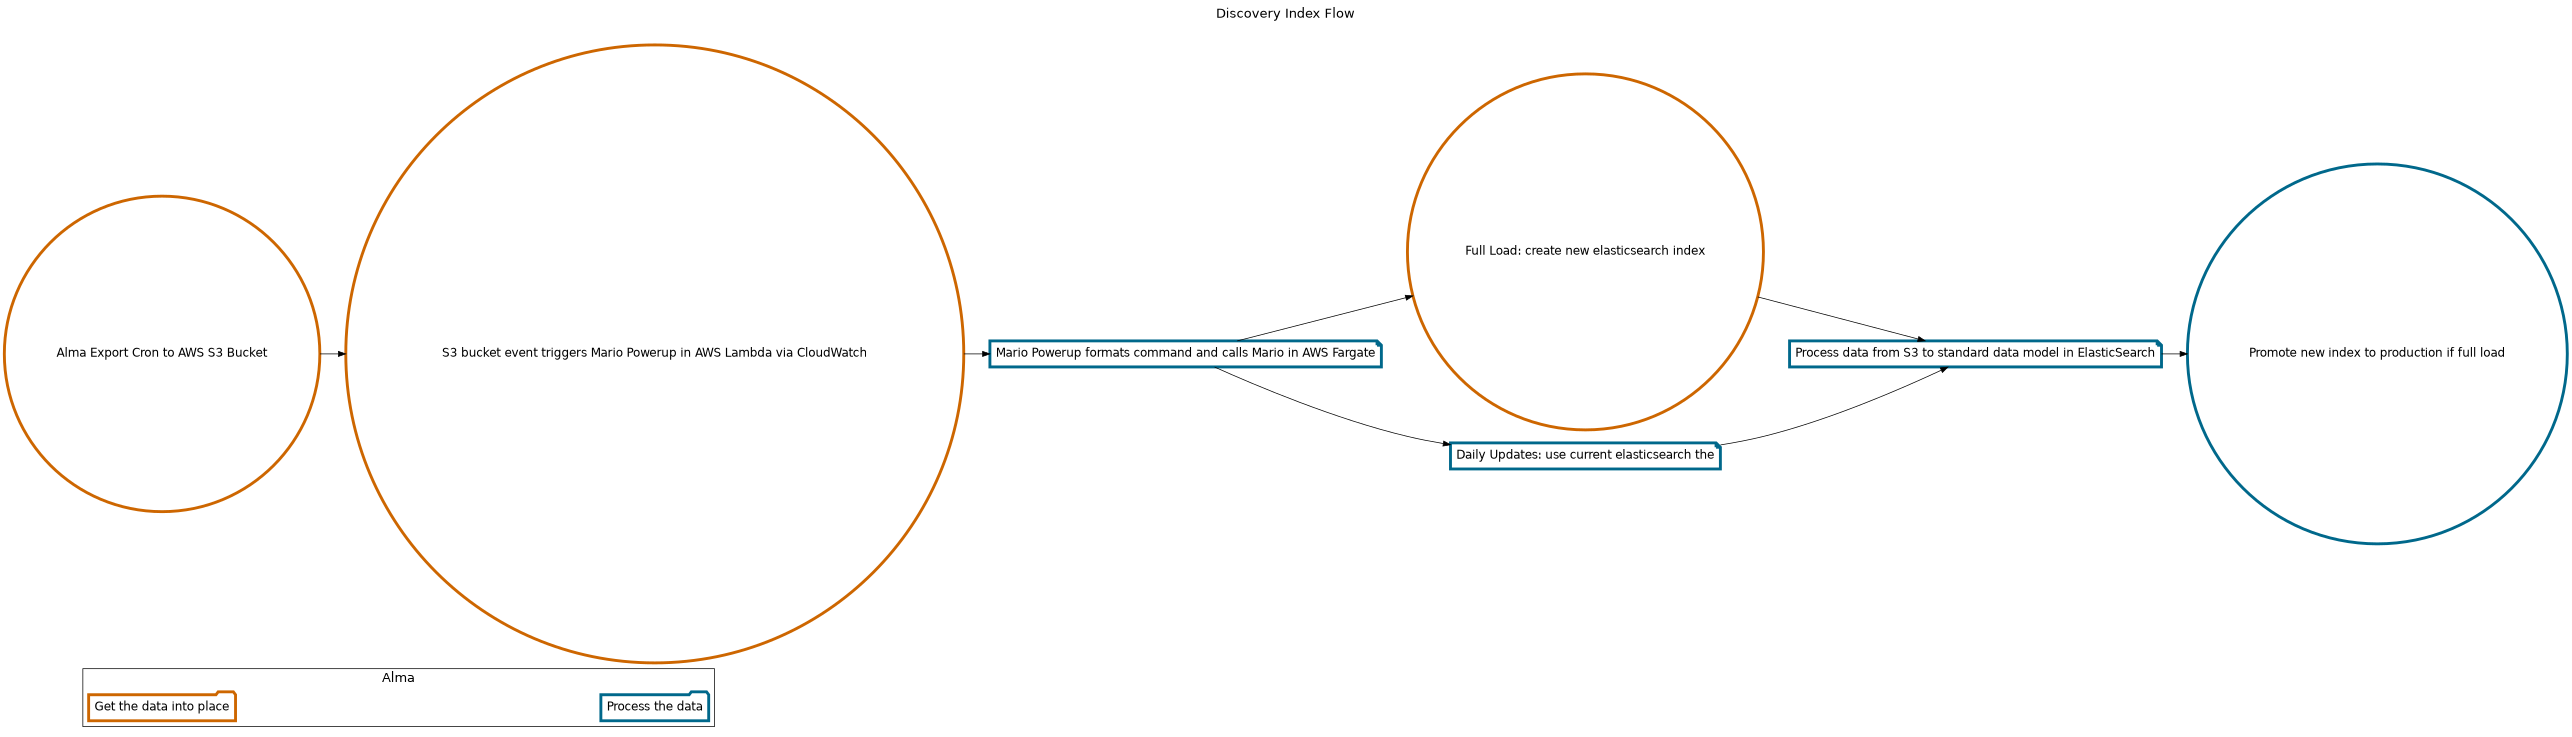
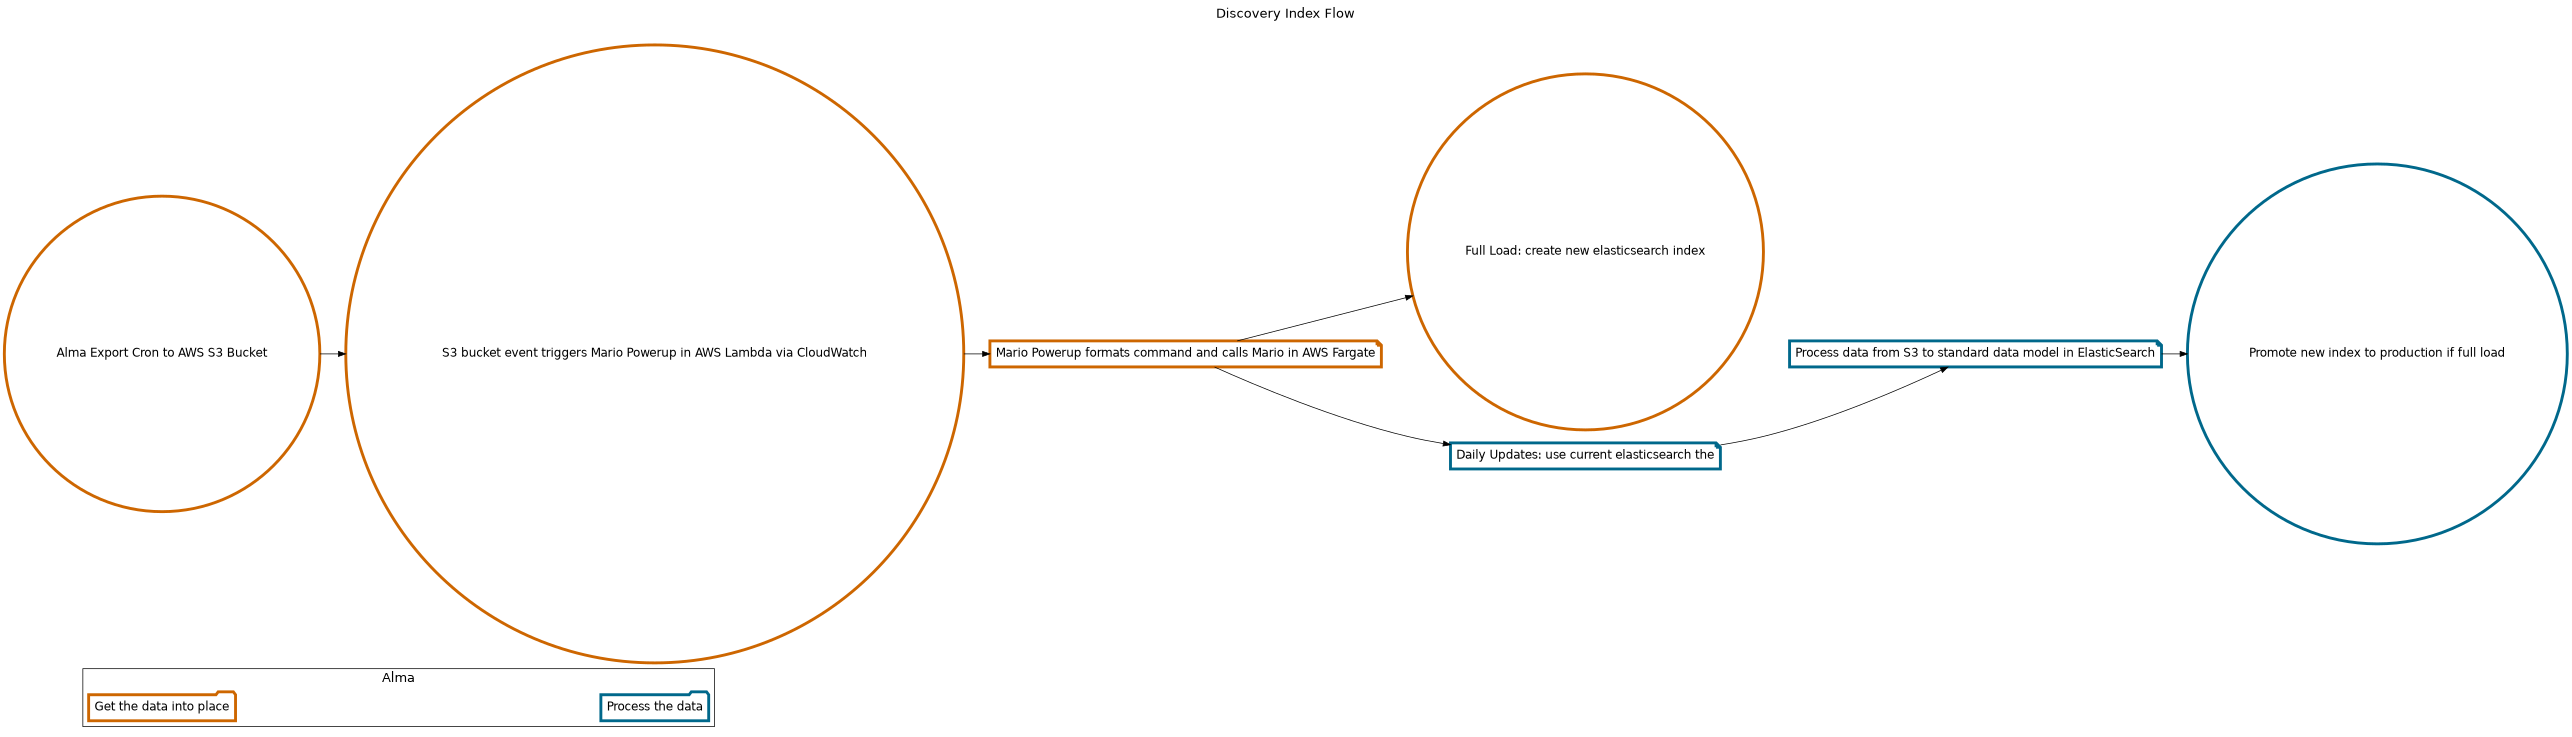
edge "Full Load: create new elasticsearch index" -> "Process data from S3 to standard data model in ElasticSearch": removed
node "Mario Powerup formats command and calls Mario in AWS Fargate": color DeepSkyBlue4 -> DarkOrange3
